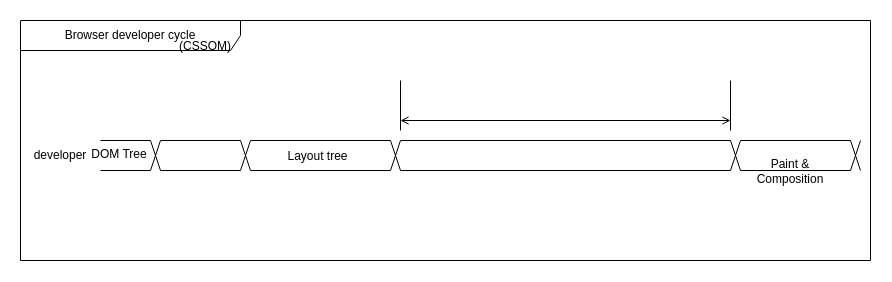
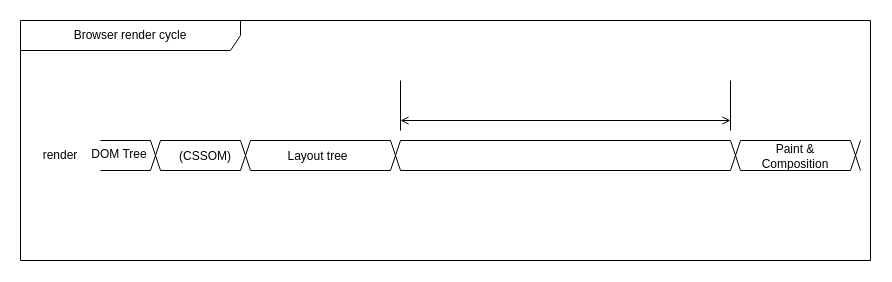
node "Browser developer cycle": label "Browser developer cycle" -> "Browser render cycle"
node "(CSSOM)": moved (206, 47) -> (206, 157)
node "developer": label "developer" -> "render"
node "Paint & Composition": moved (791, 172) -> (796, 157)
